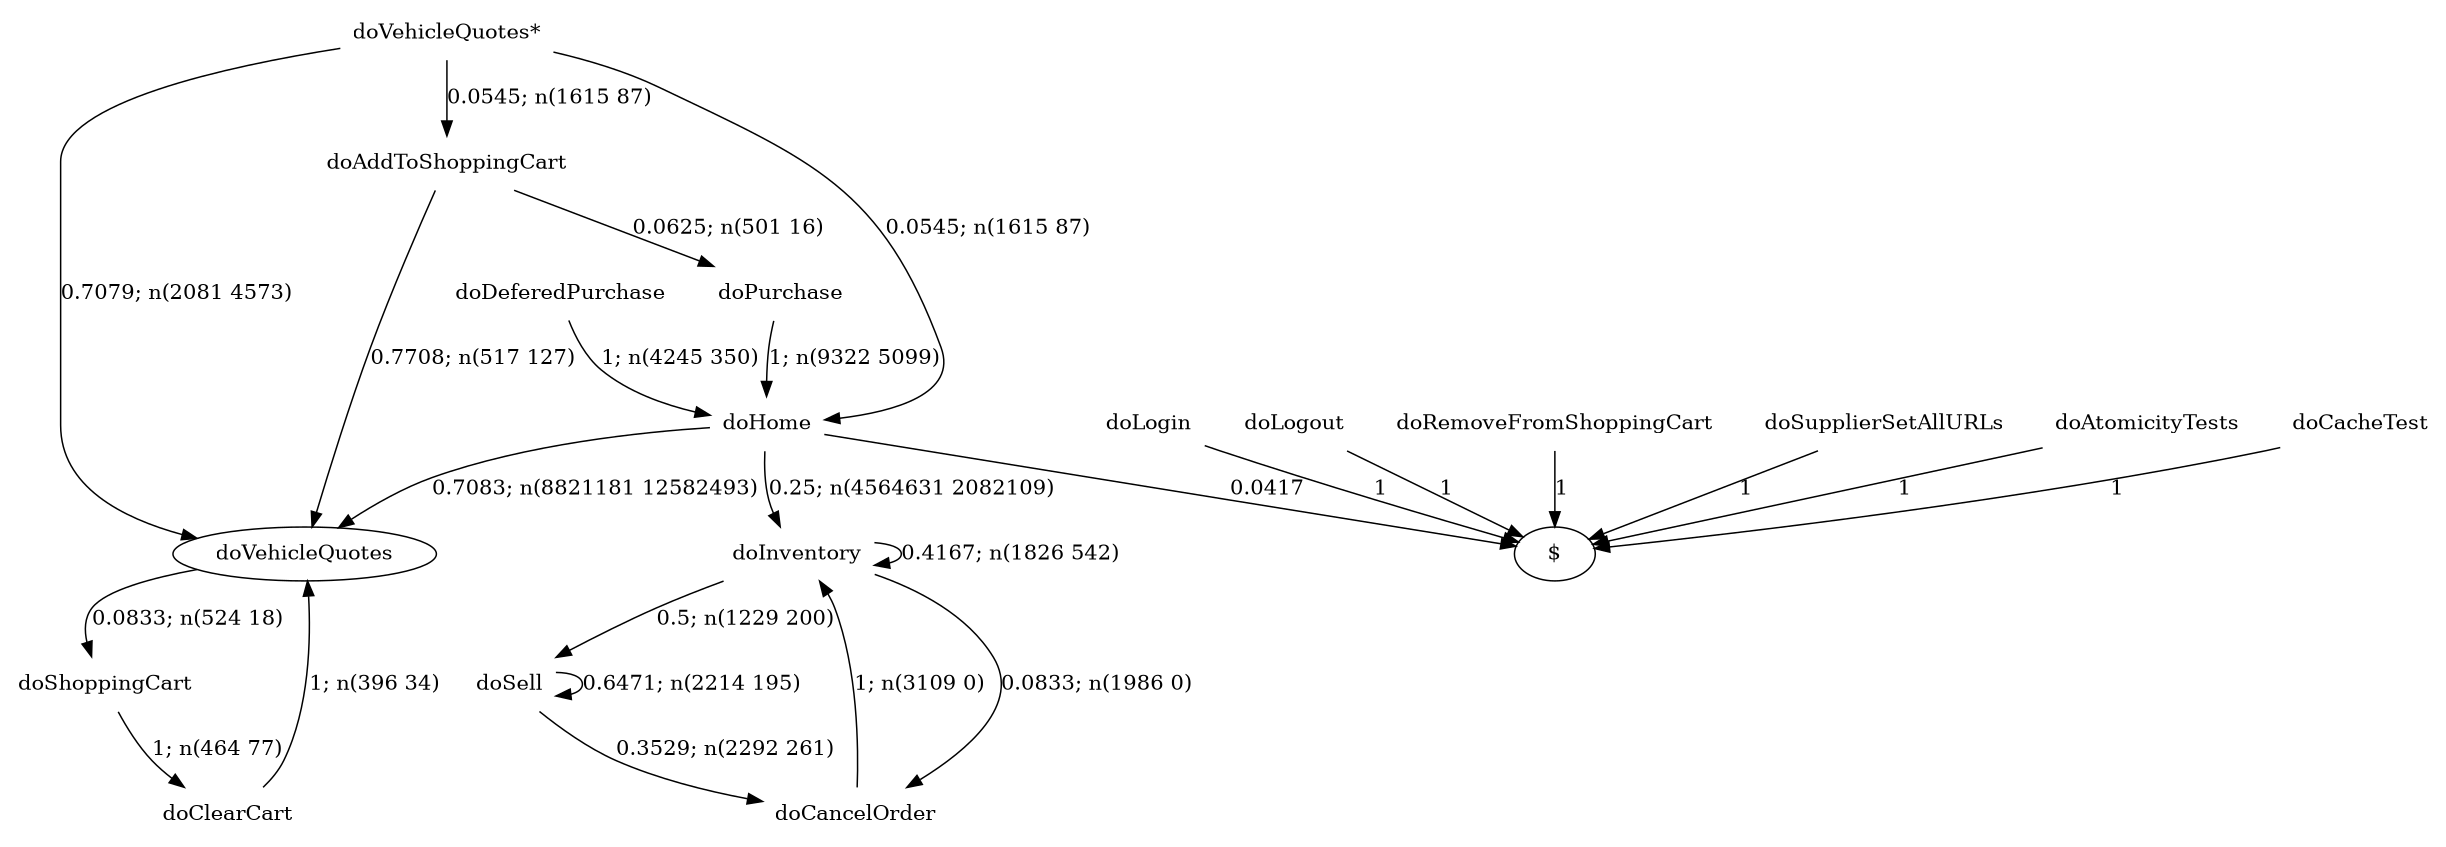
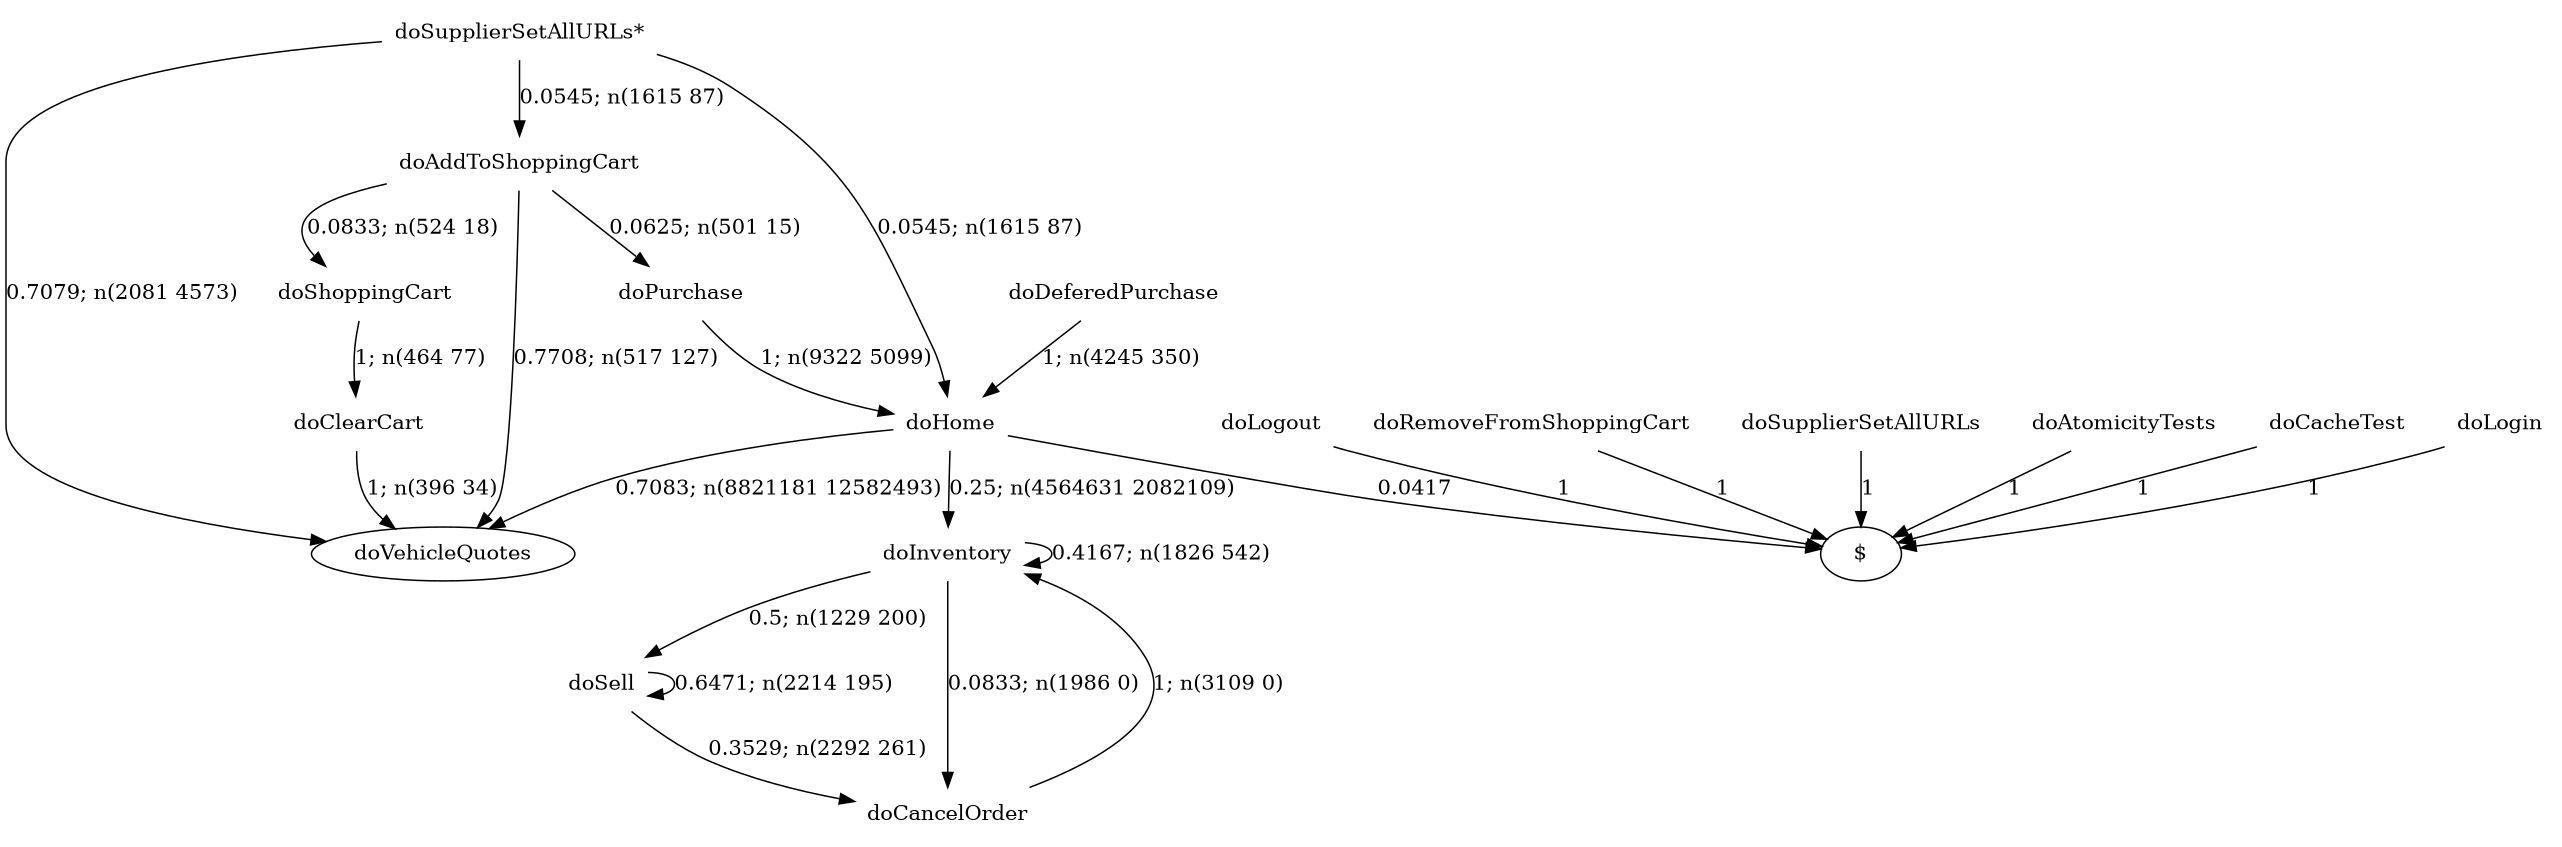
node "doVehicleQuotes*": label "doVehicleQuotes*" -> "doSupplierSetAllURLs*"
edge "doAddToShoppingCart" -> "doPurchase": label "0.0625; n(501 16)" -> "0.0625; n(501 15)"
edge "doVehicleQuotes" -> "doShoppingCart": now "doAddToShoppingCart" -> "doShoppingCart"
